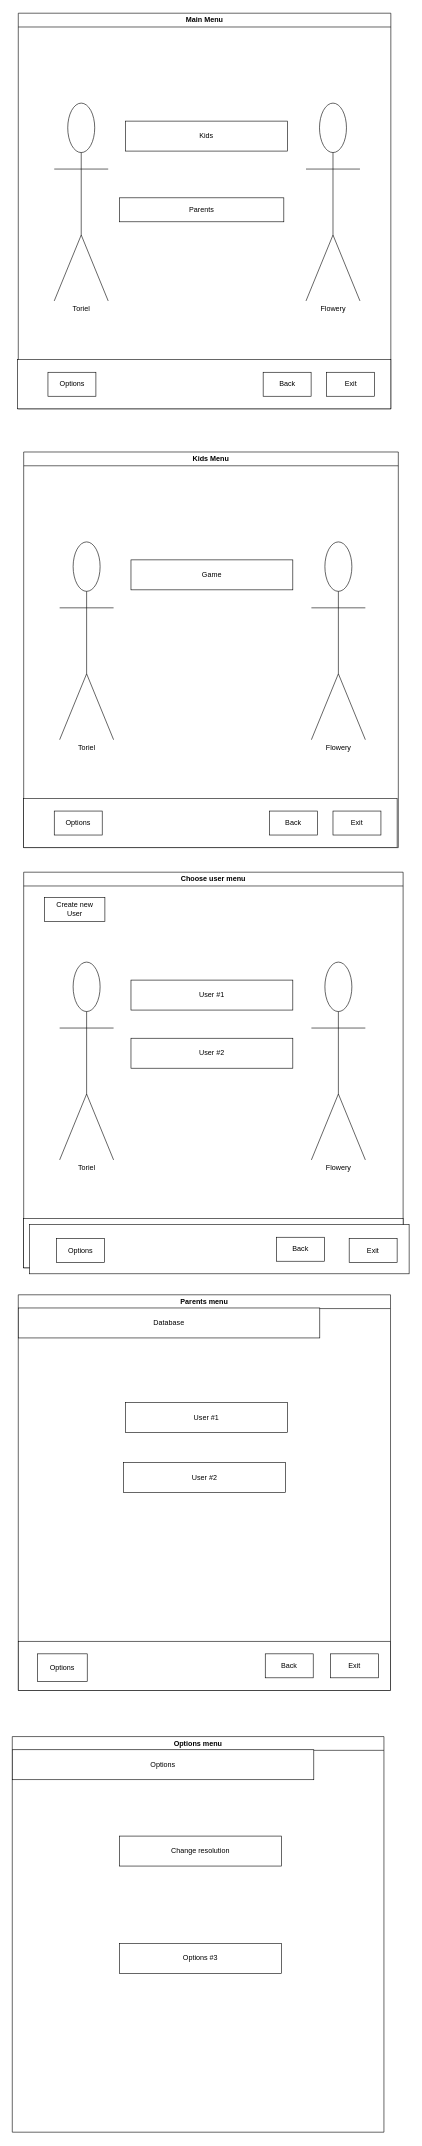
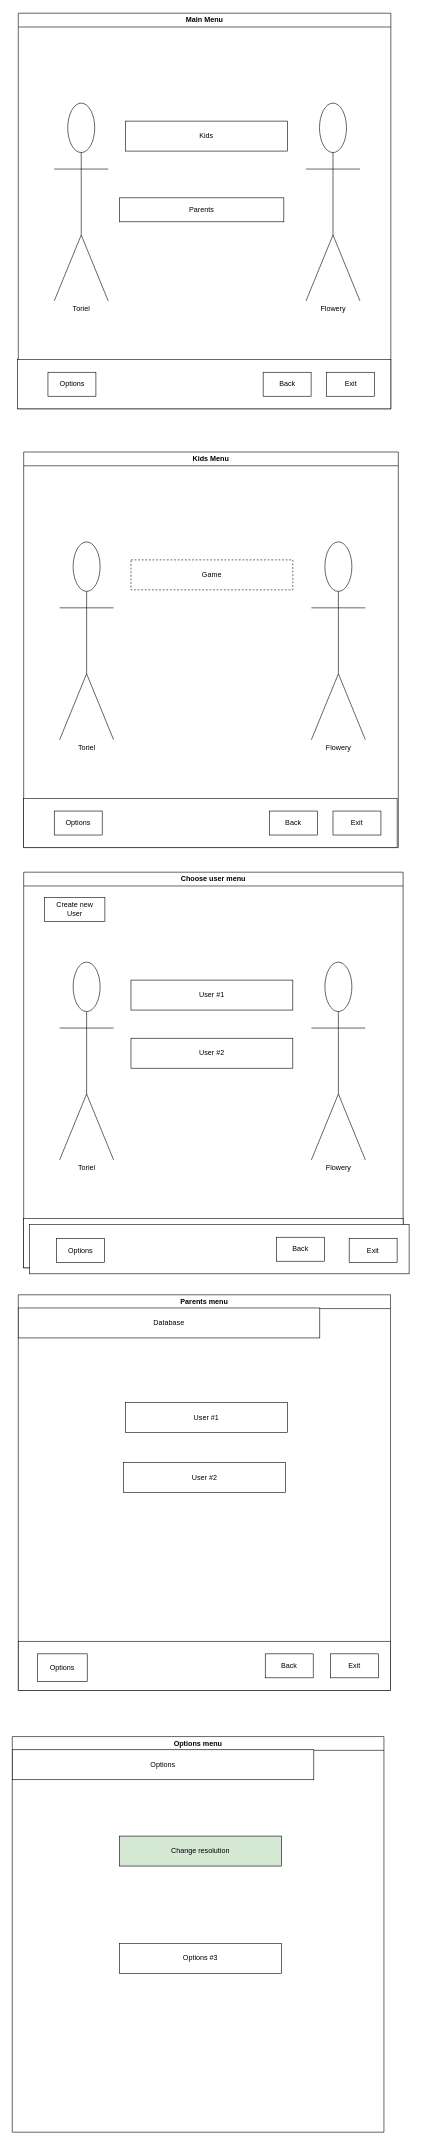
node "Game": style solid -> dashed
node "Change resolution": fillcolor #ffffff -> #d5e8d4
